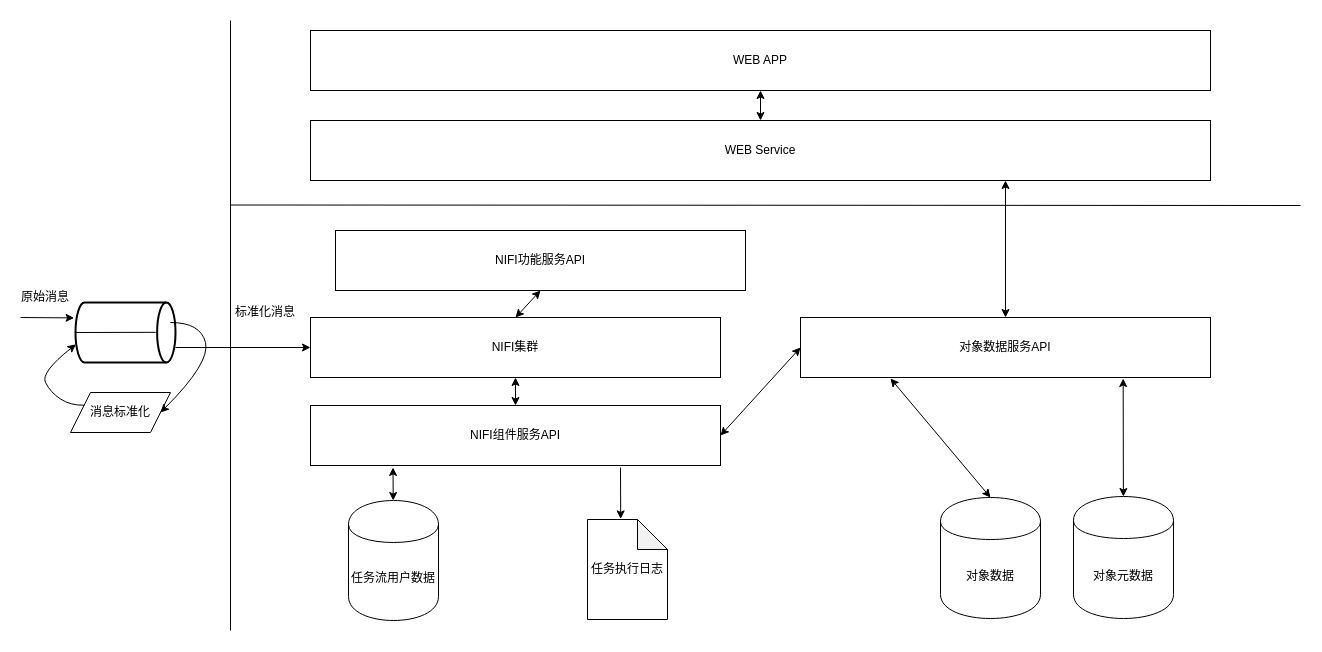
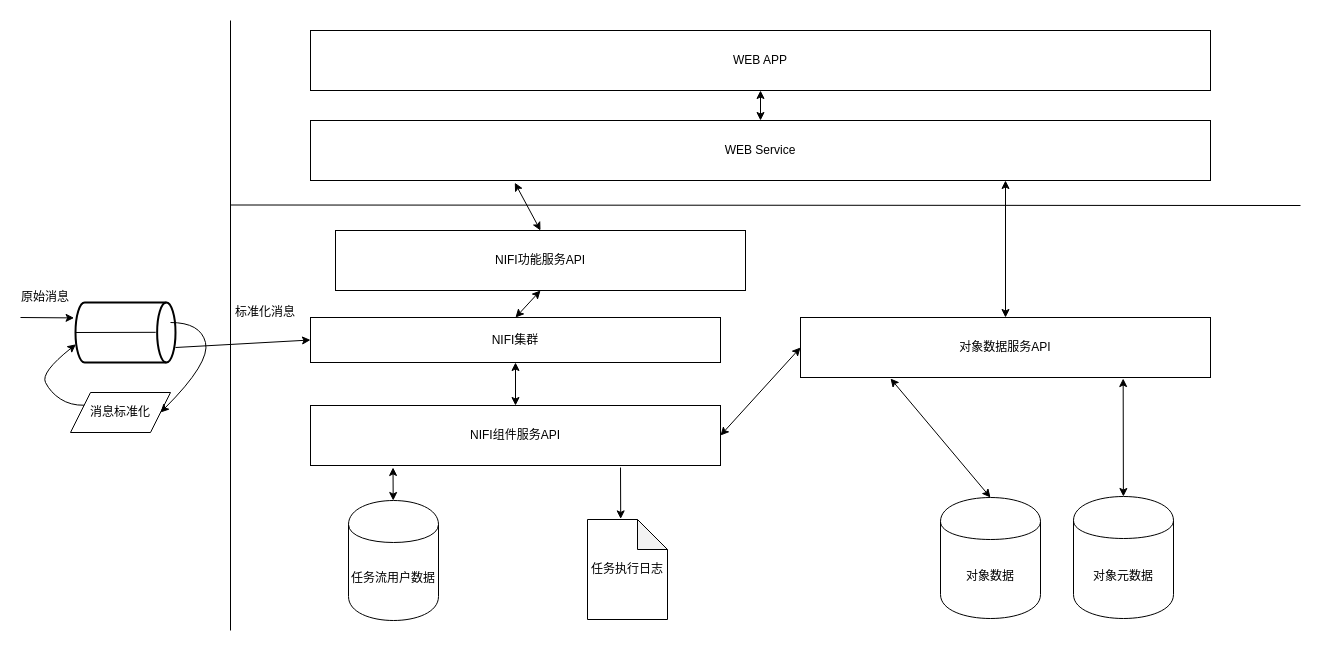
edge "WEB Service" -- "NIFI功能服务API": added
node "NIFI集群": size 410x60 -> 410x45
